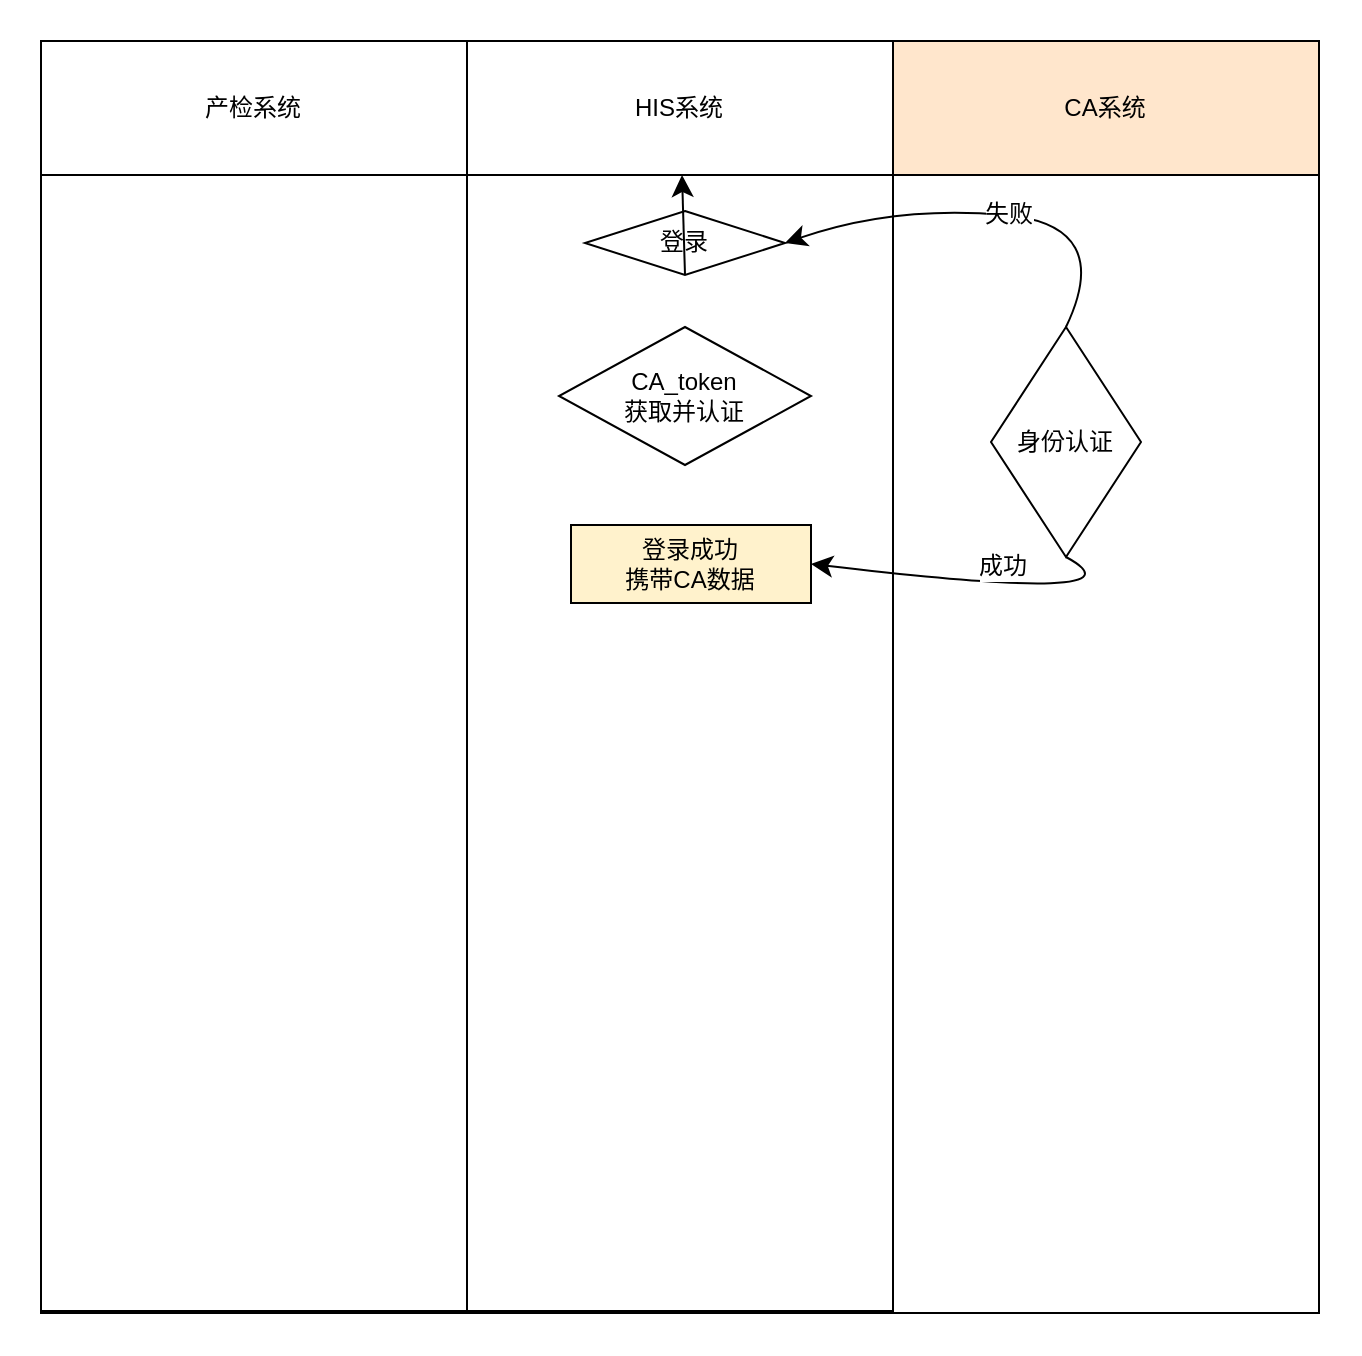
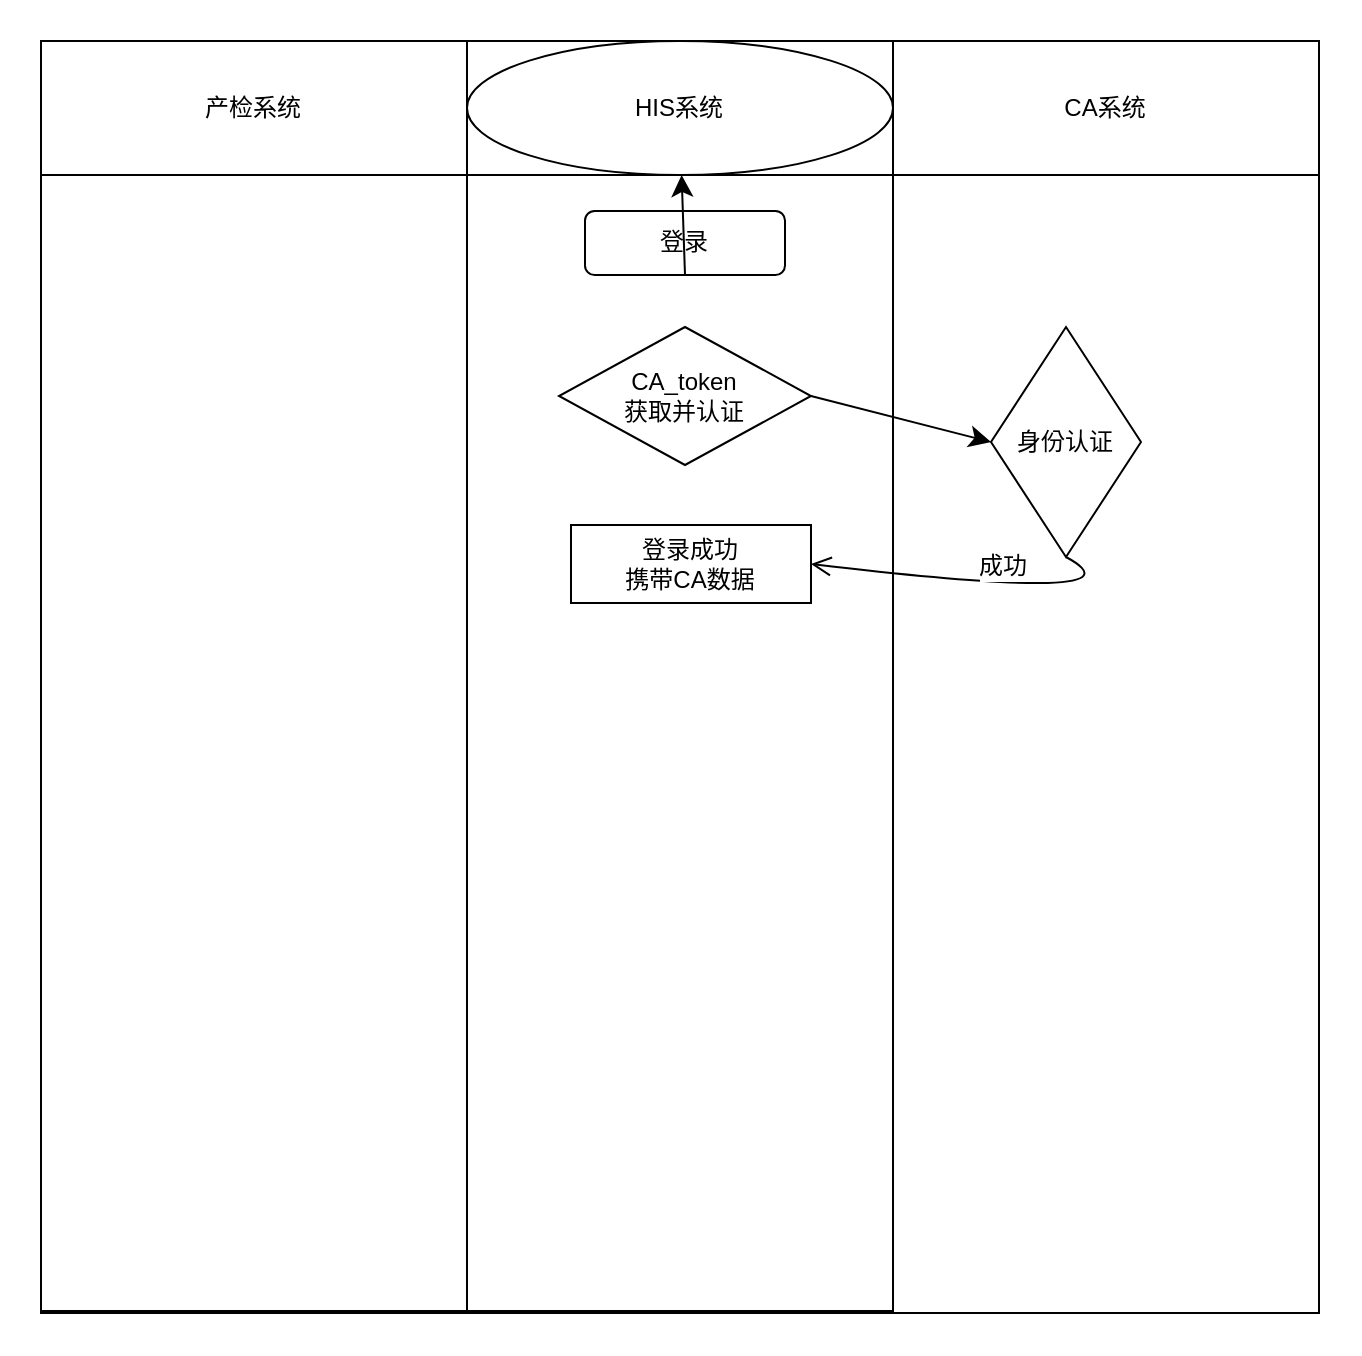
node "HIS系统": shape rectangle -> ellipse
node "CA系统": fillcolor #ffe6cc -> #ffffff
edge "身份认证" -> "登录": removed, label "失败"
node "登录": shape diamond -> rounded rectangle
edge "CA_token 获取并认证" -> "身份认证": added
node "登录成功 携带CA数据": fillcolor #fff2cc -> #ffffff
edge "身份认证" -> "登录成功 携带CA数据": arrowhead classic -> open
